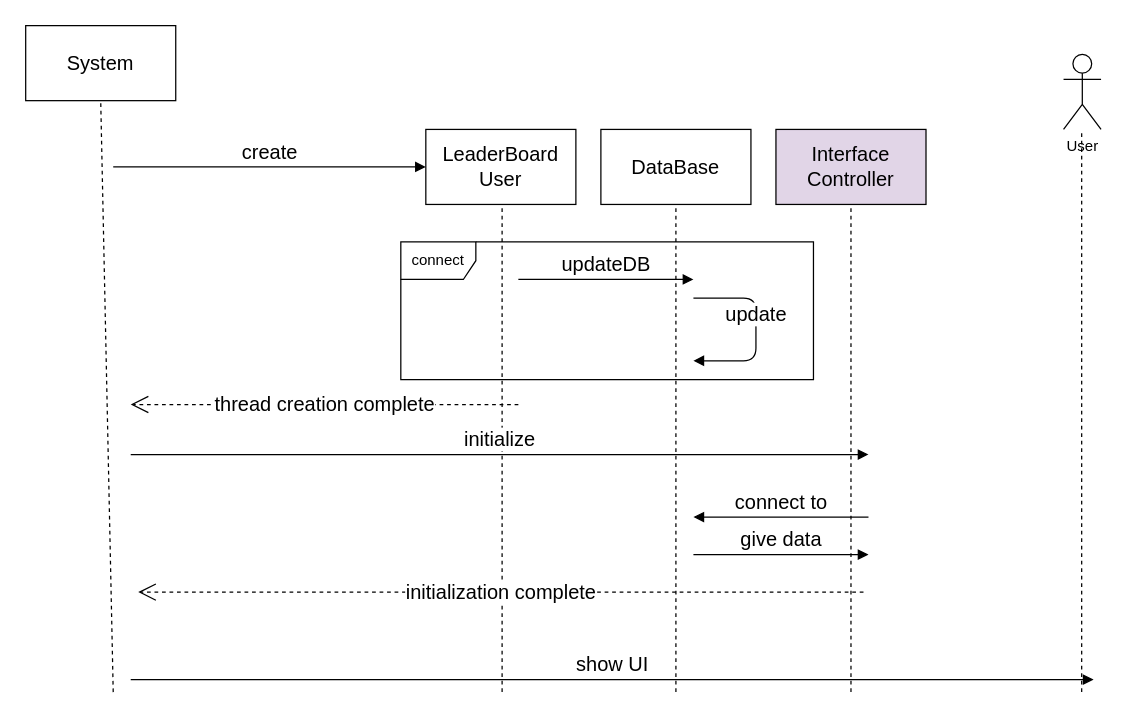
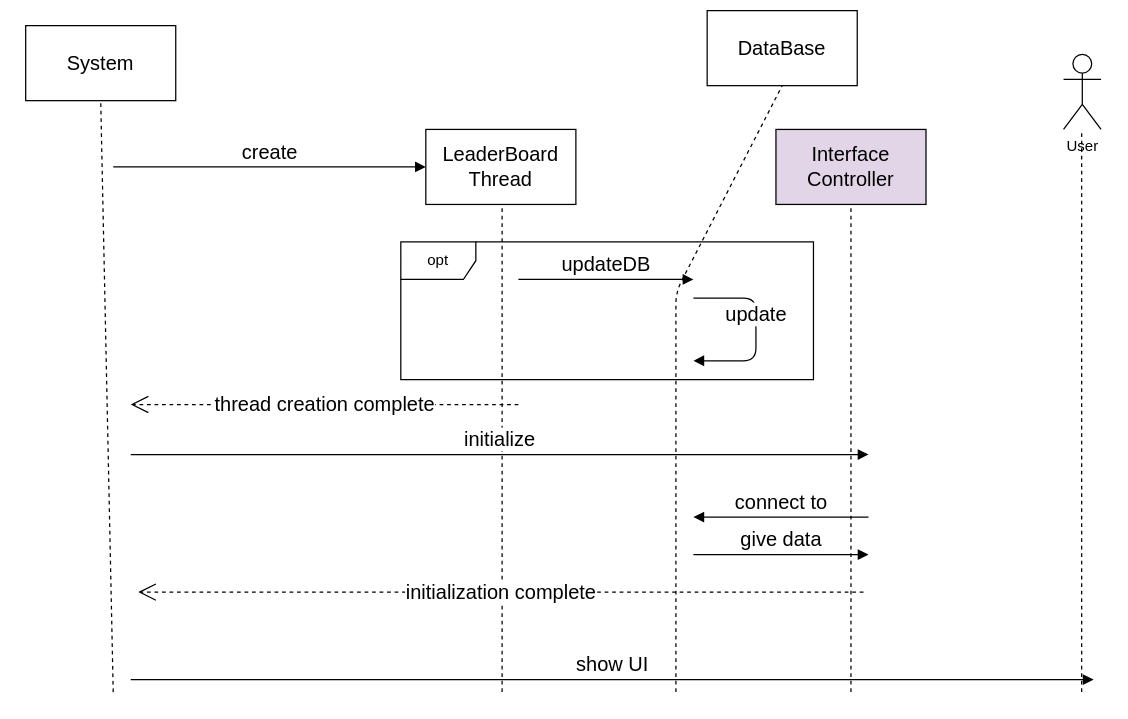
node "LeaderBoard User": label "LeaderBoard User" -> "LeaderBoard Thread"
node "DataBase": moved (676, 167) -> (782, 48)
node "connect": label "connect" -> "opt"
